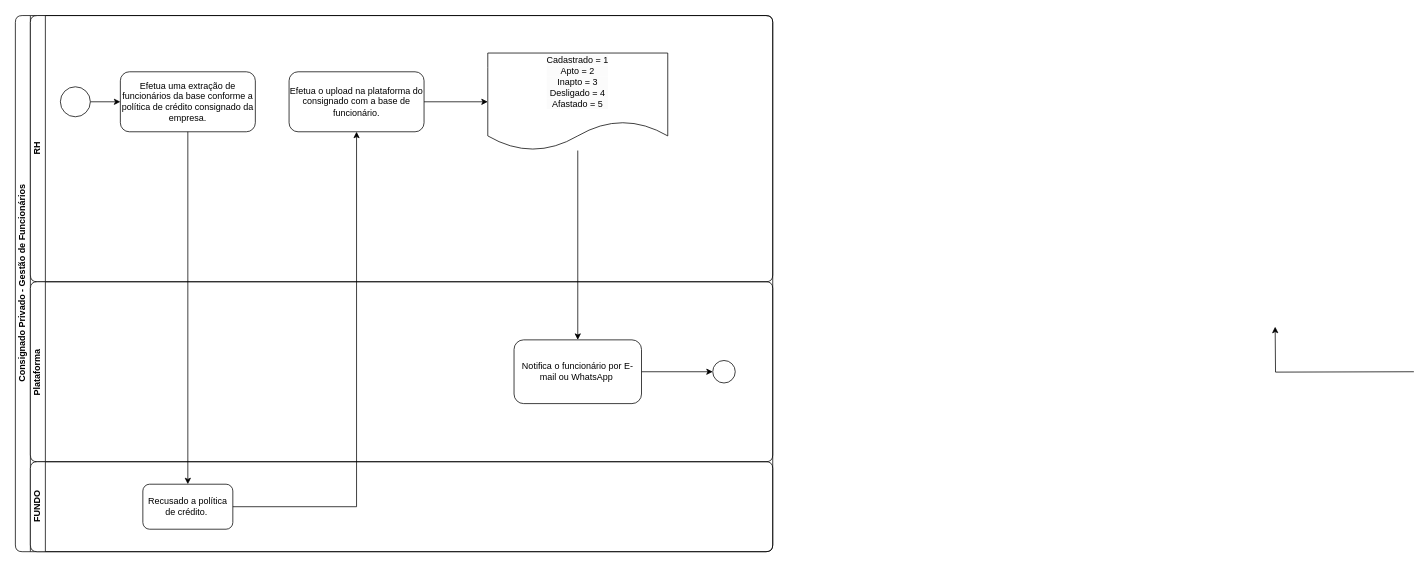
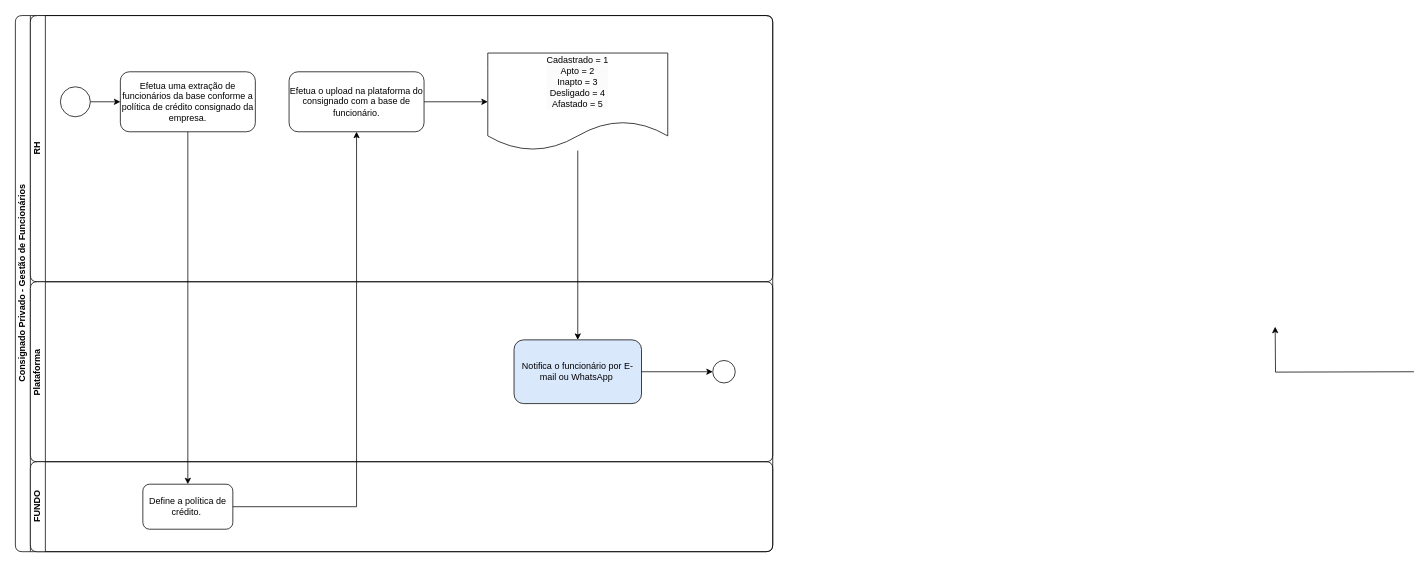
node "Notifica o funcionário por E-mail ou WhatsApp": fillcolor #ffffff -> #dae8fc
node "Recusado a política de crédito.": label "Recusado a política de crédito." -> "Define a política de crédito."
